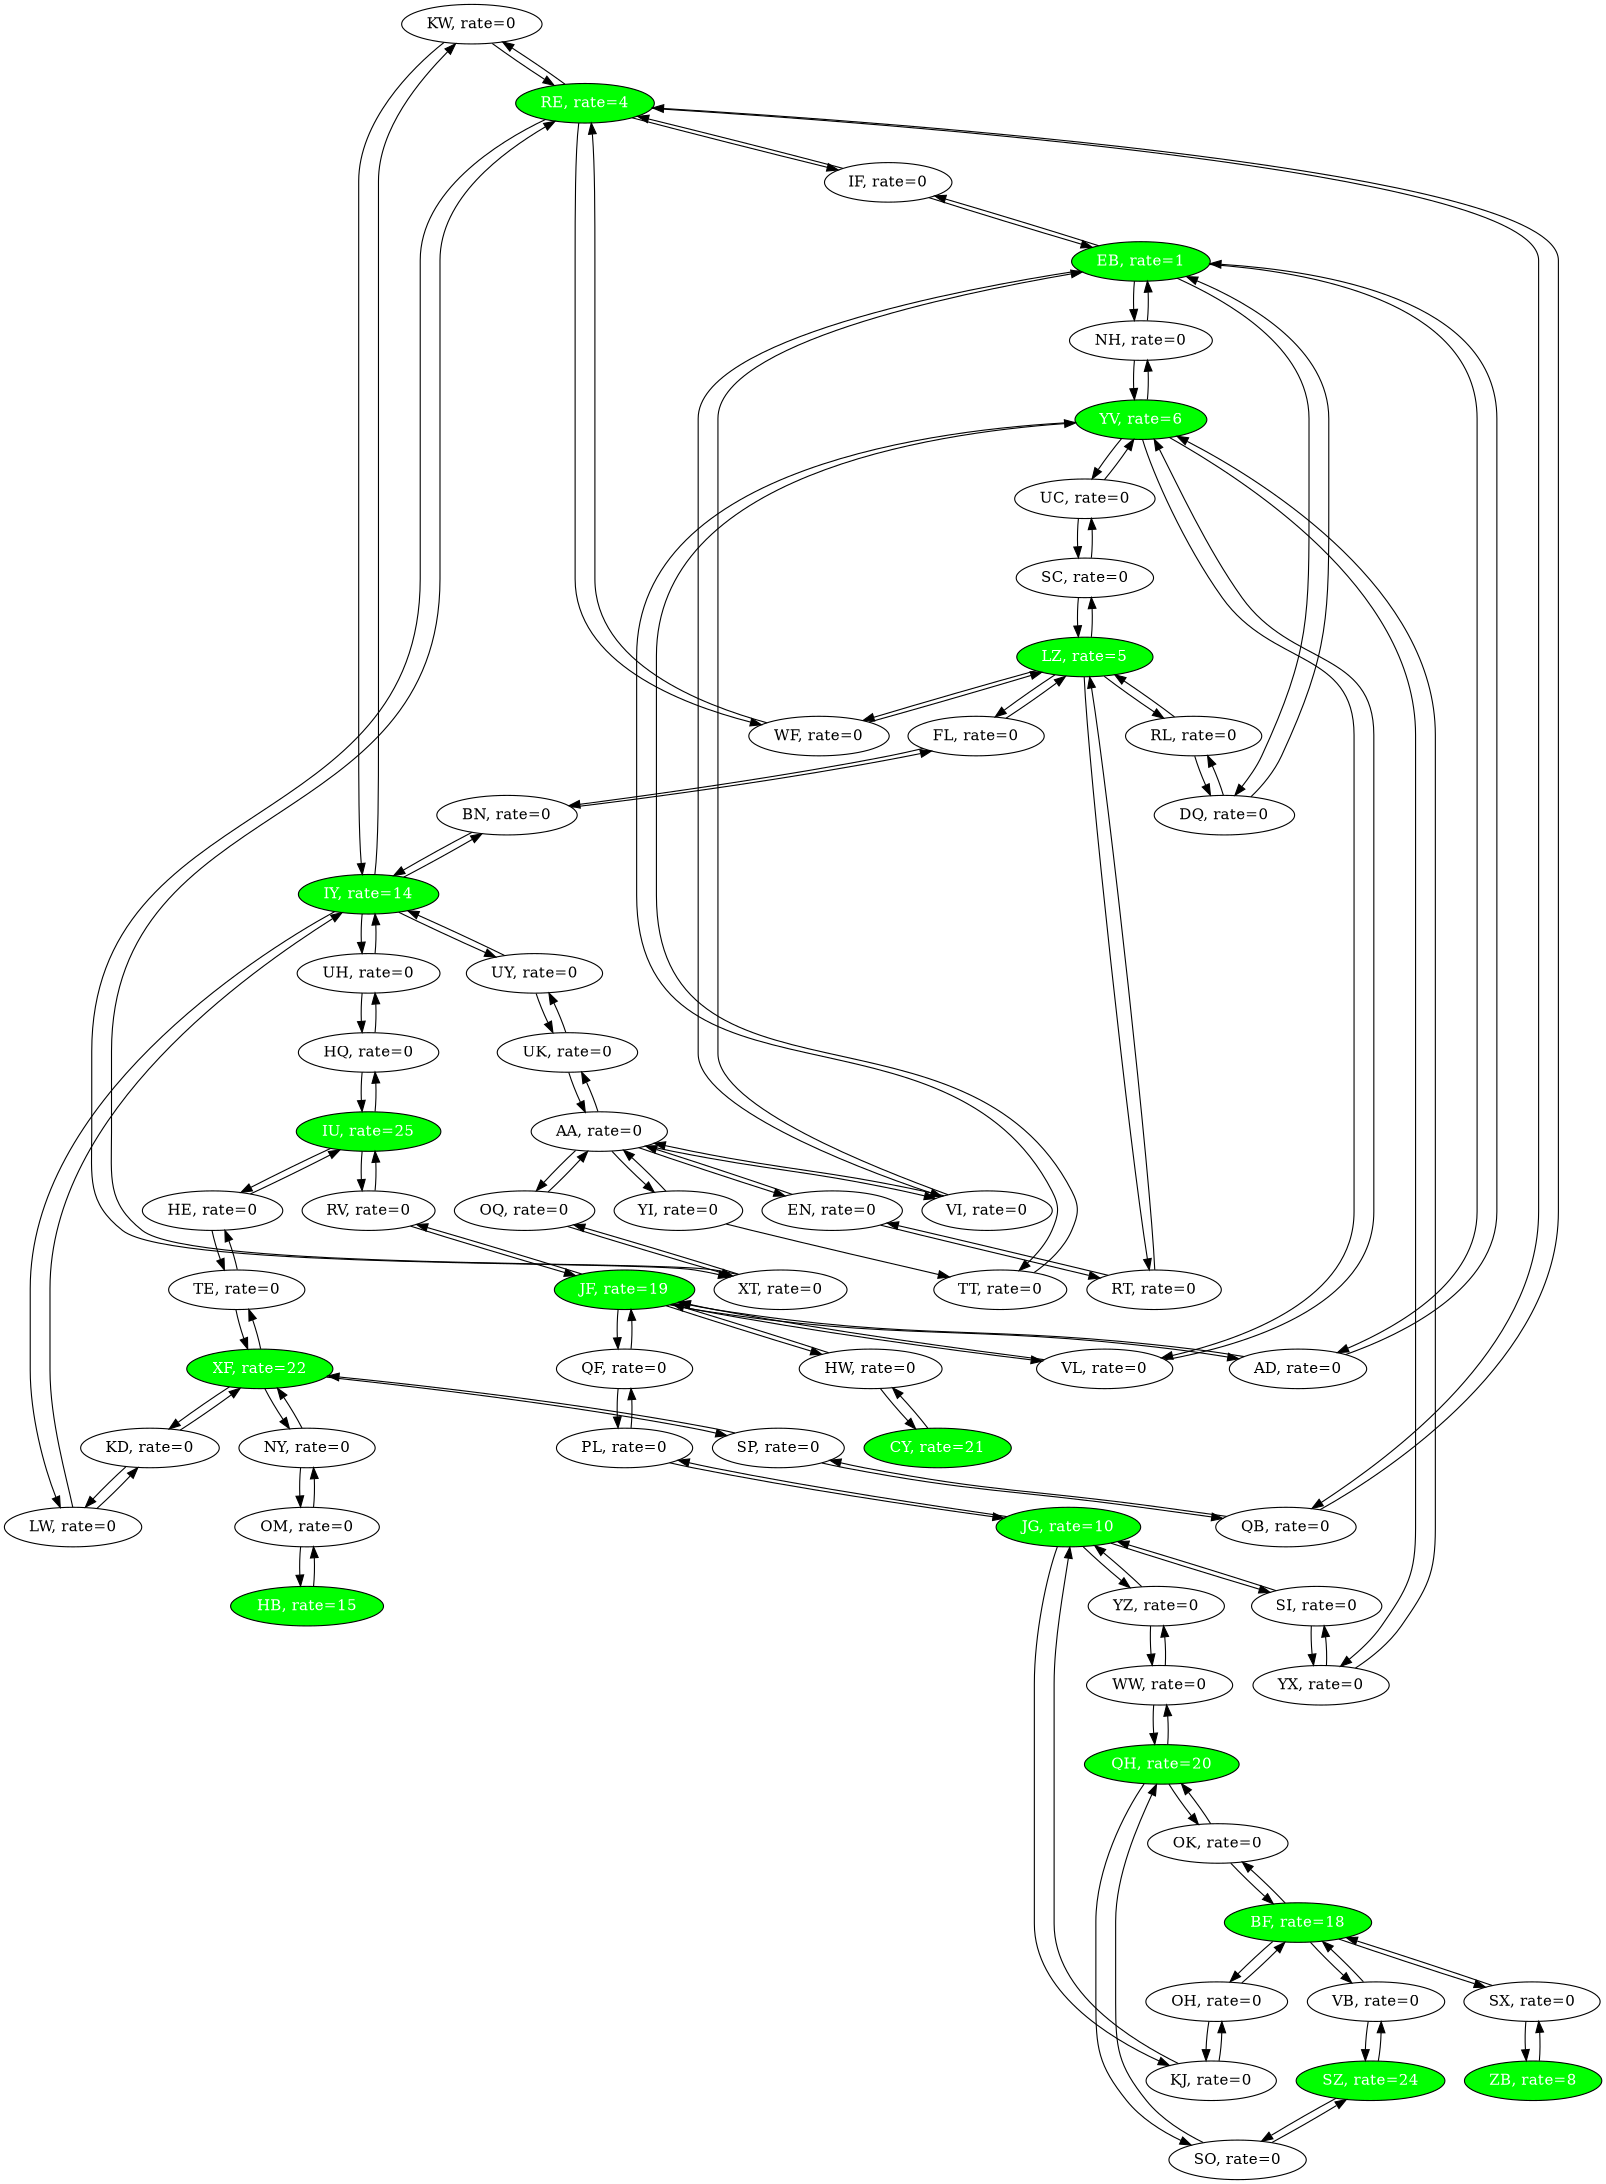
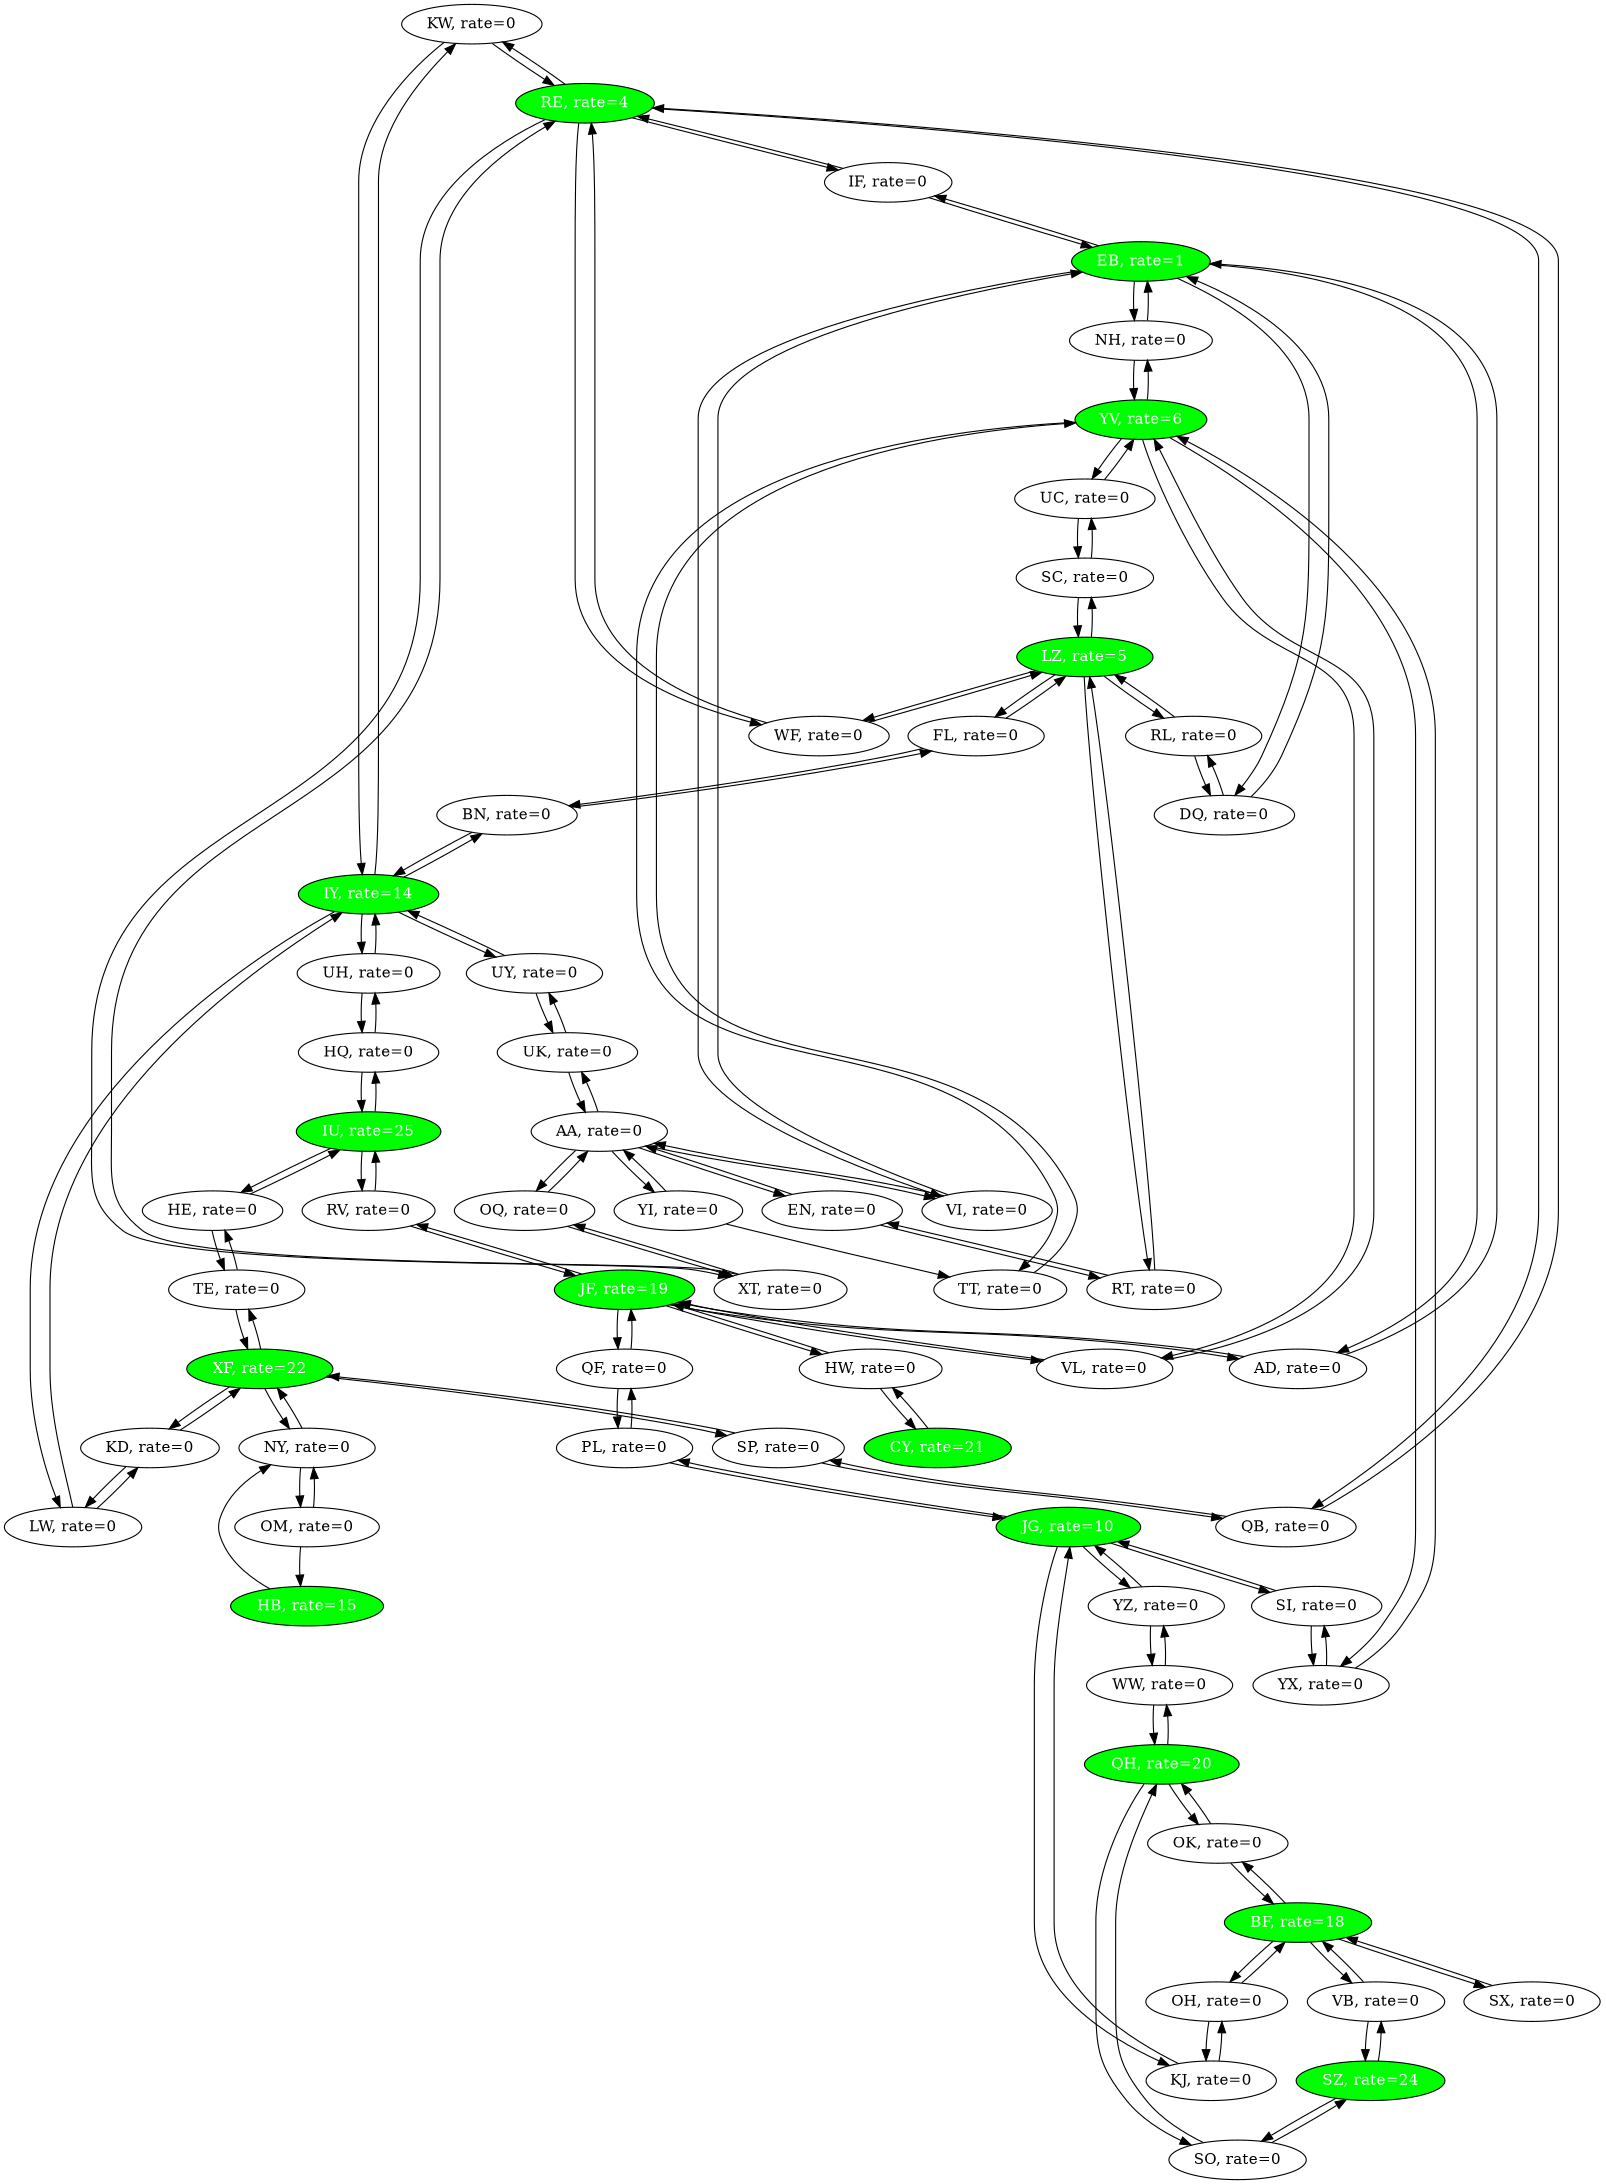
edge "HB, rate=15" -> "OM, rate=0": now "HB, rate=15" -> "NY, rate=0"
node "ZB, rate=8": removed
